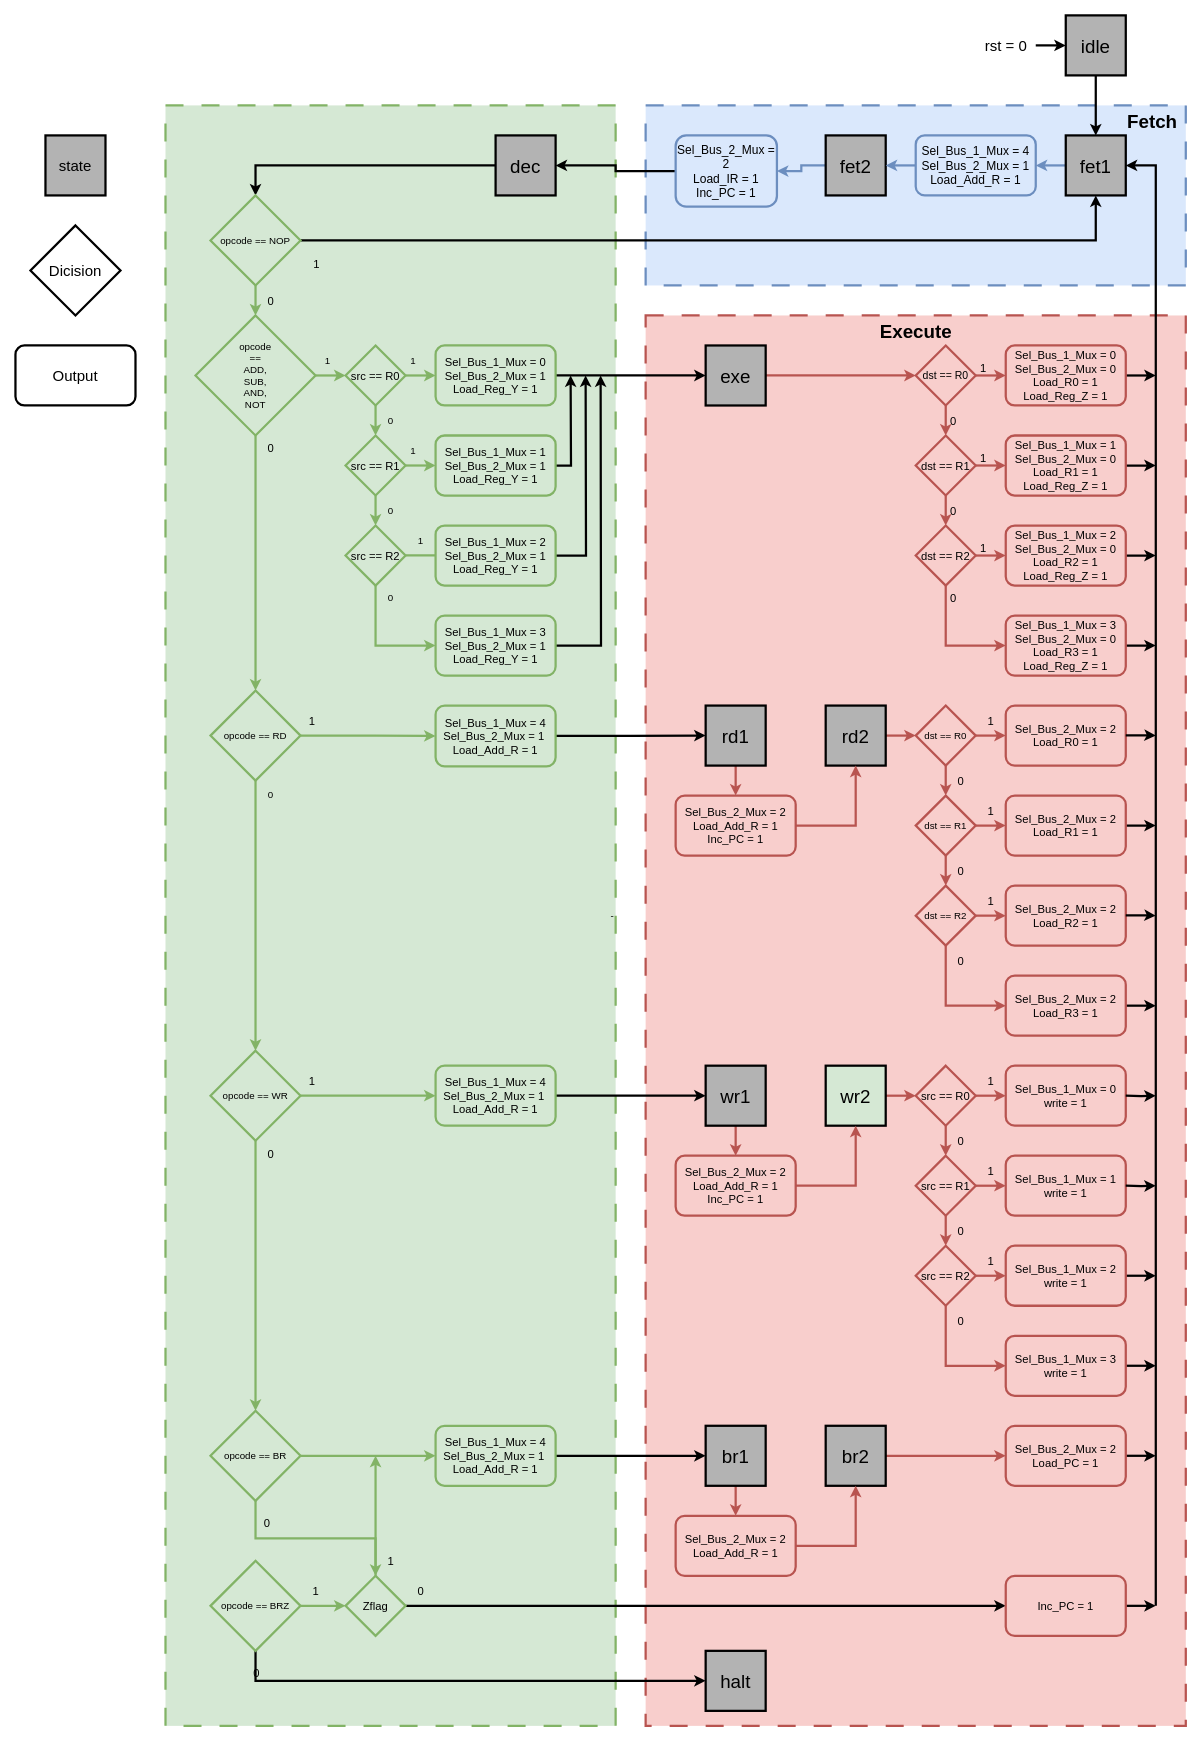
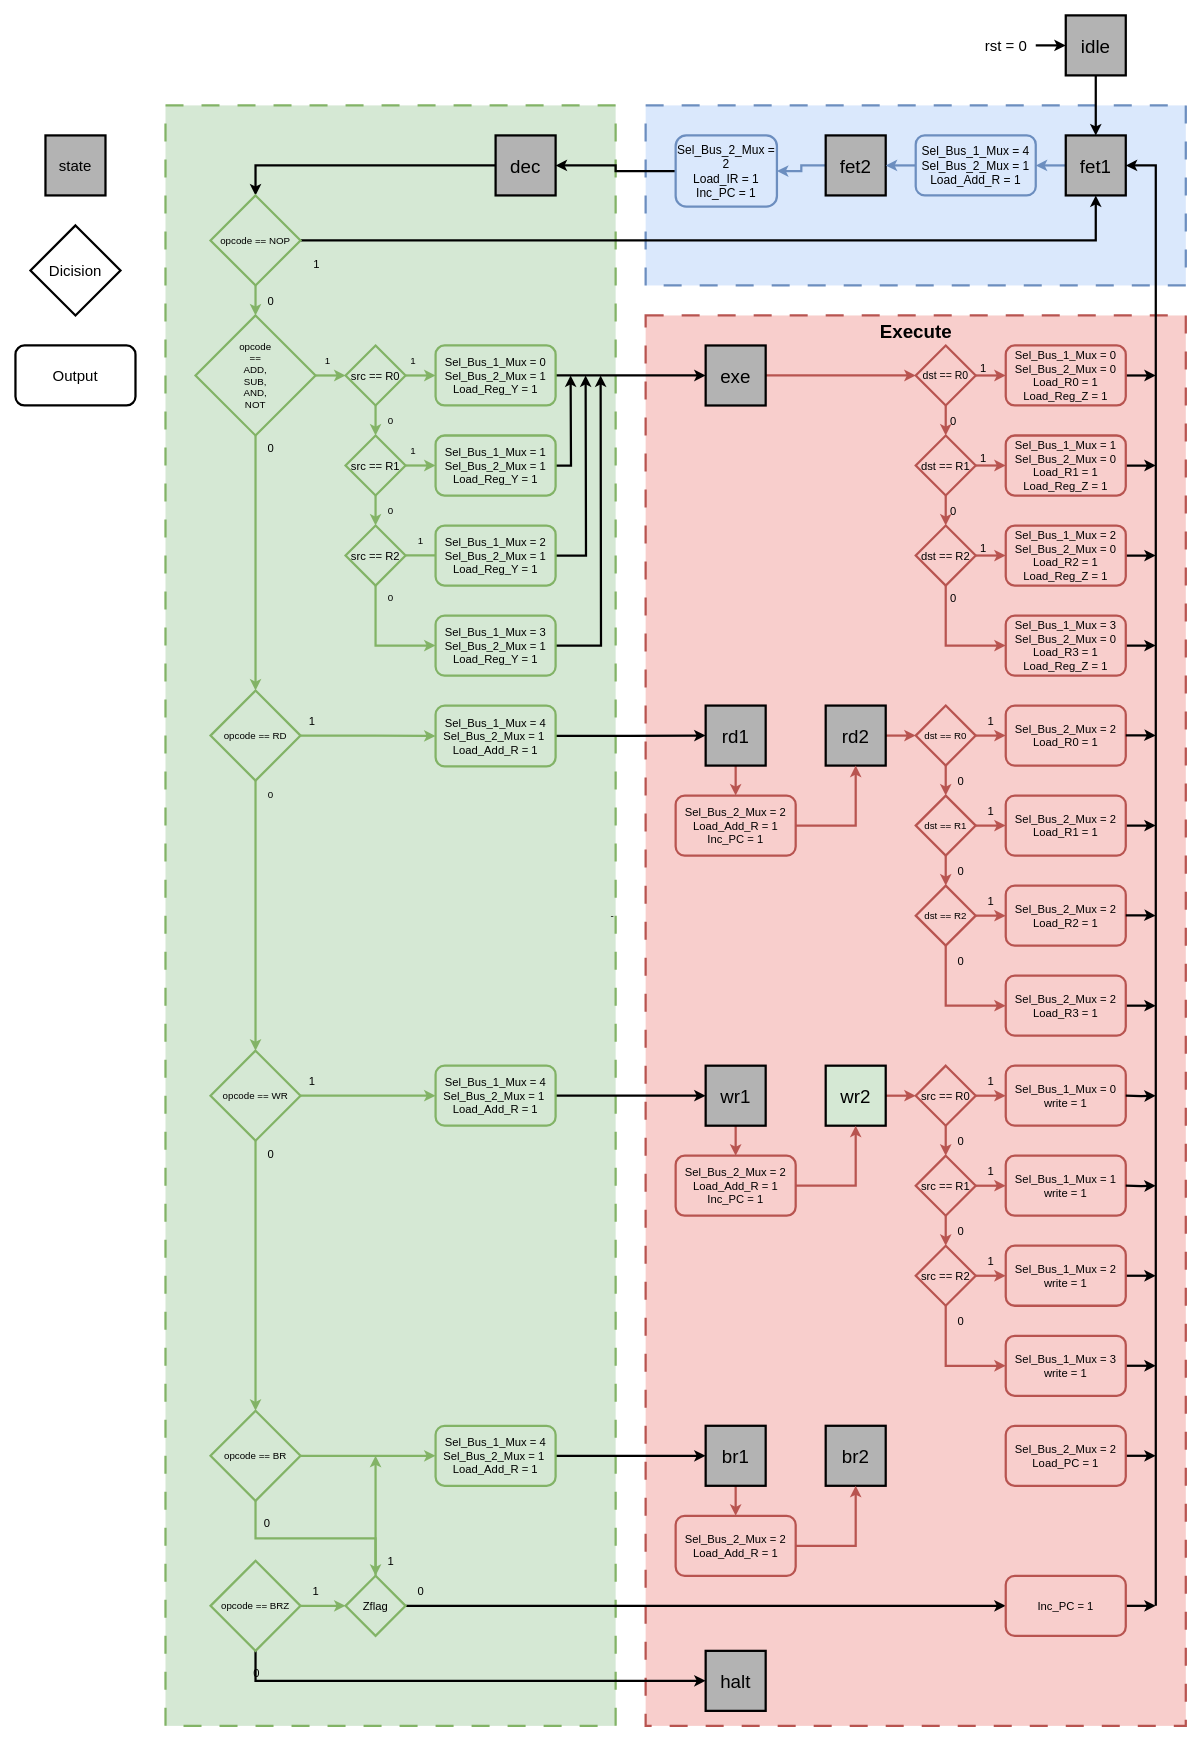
node "Fetch": removed
edge "br2" -> "Sel_Bus_2_Mux = 2Load_PC = 1": removed
